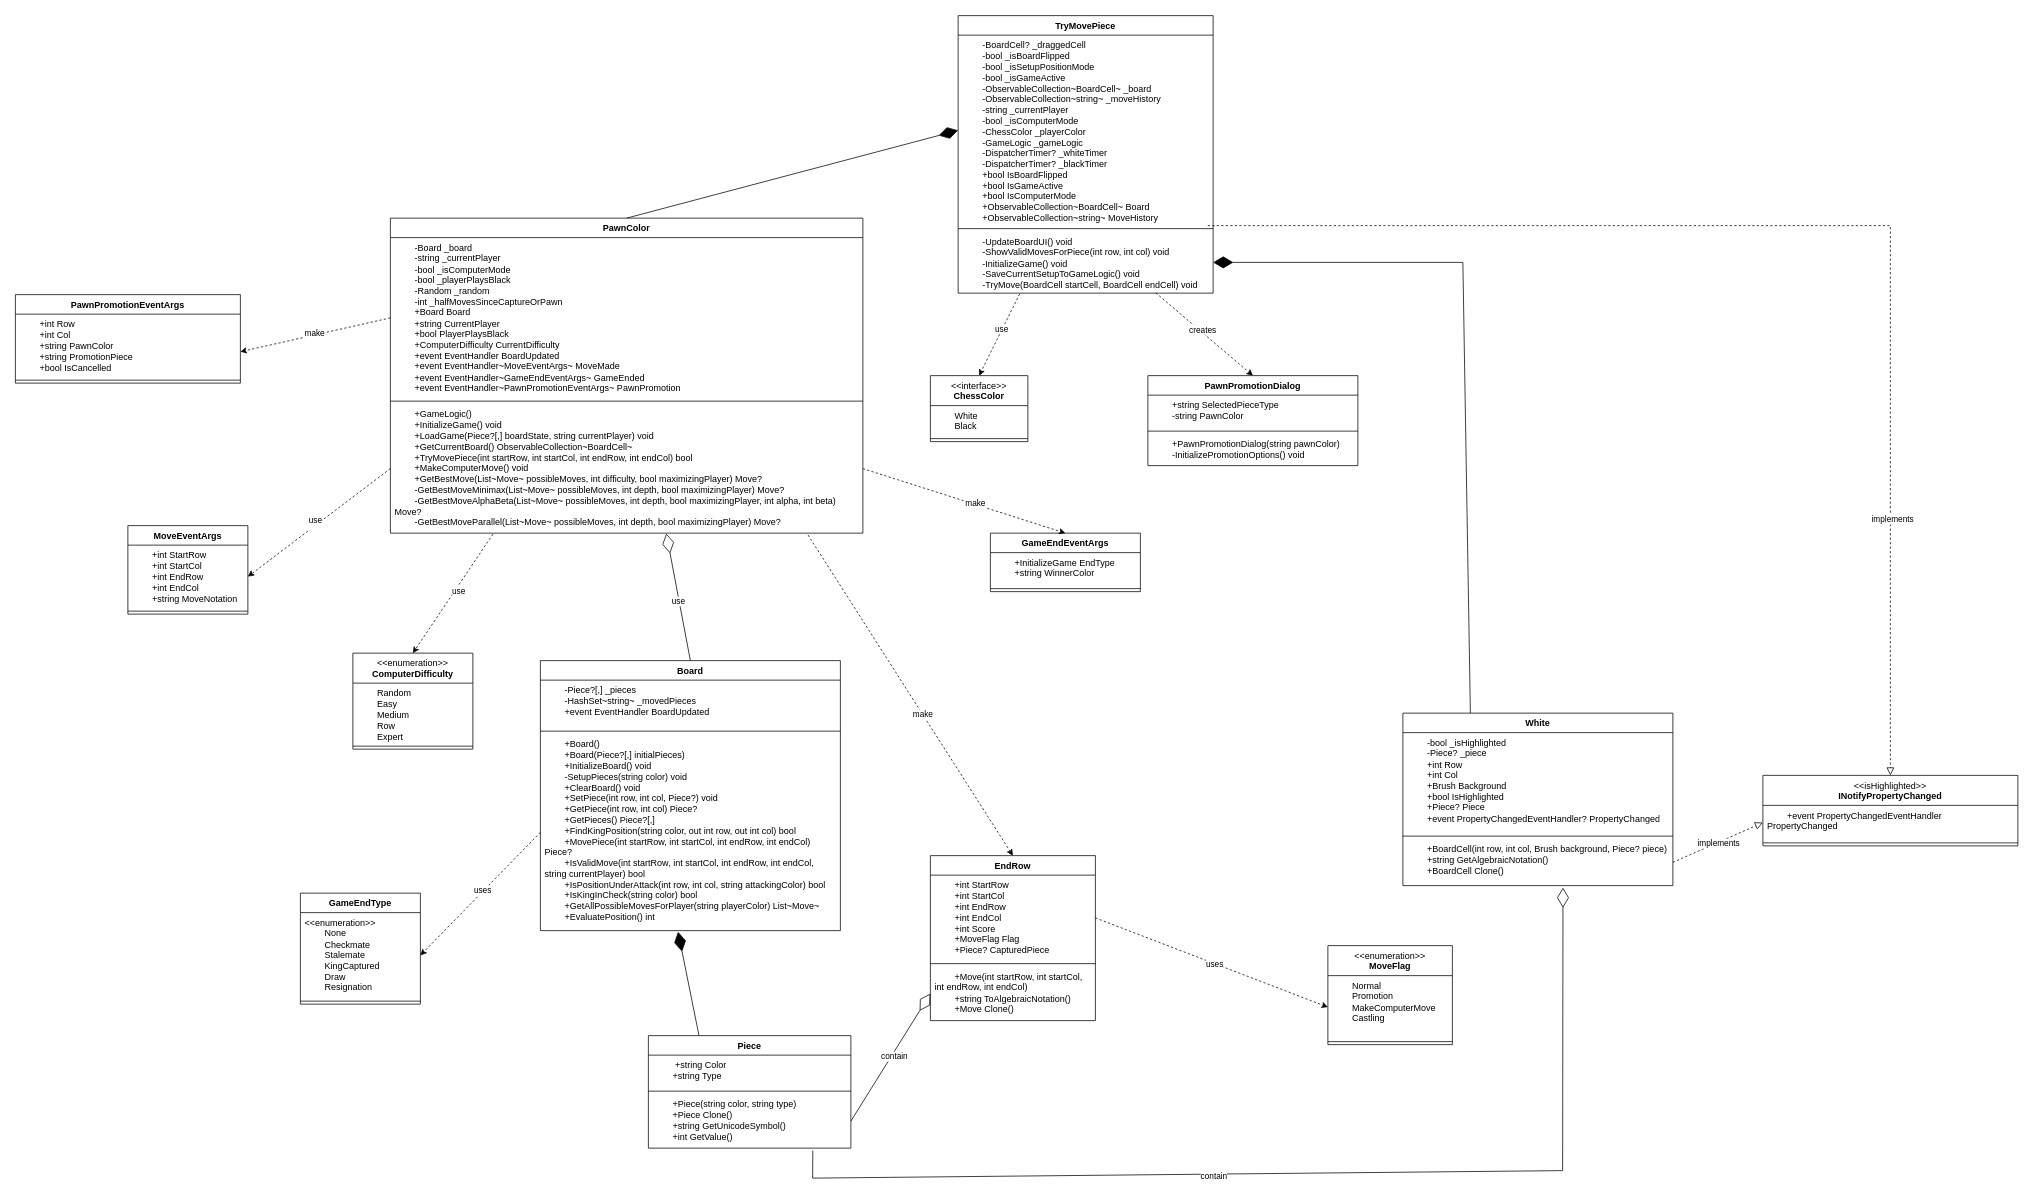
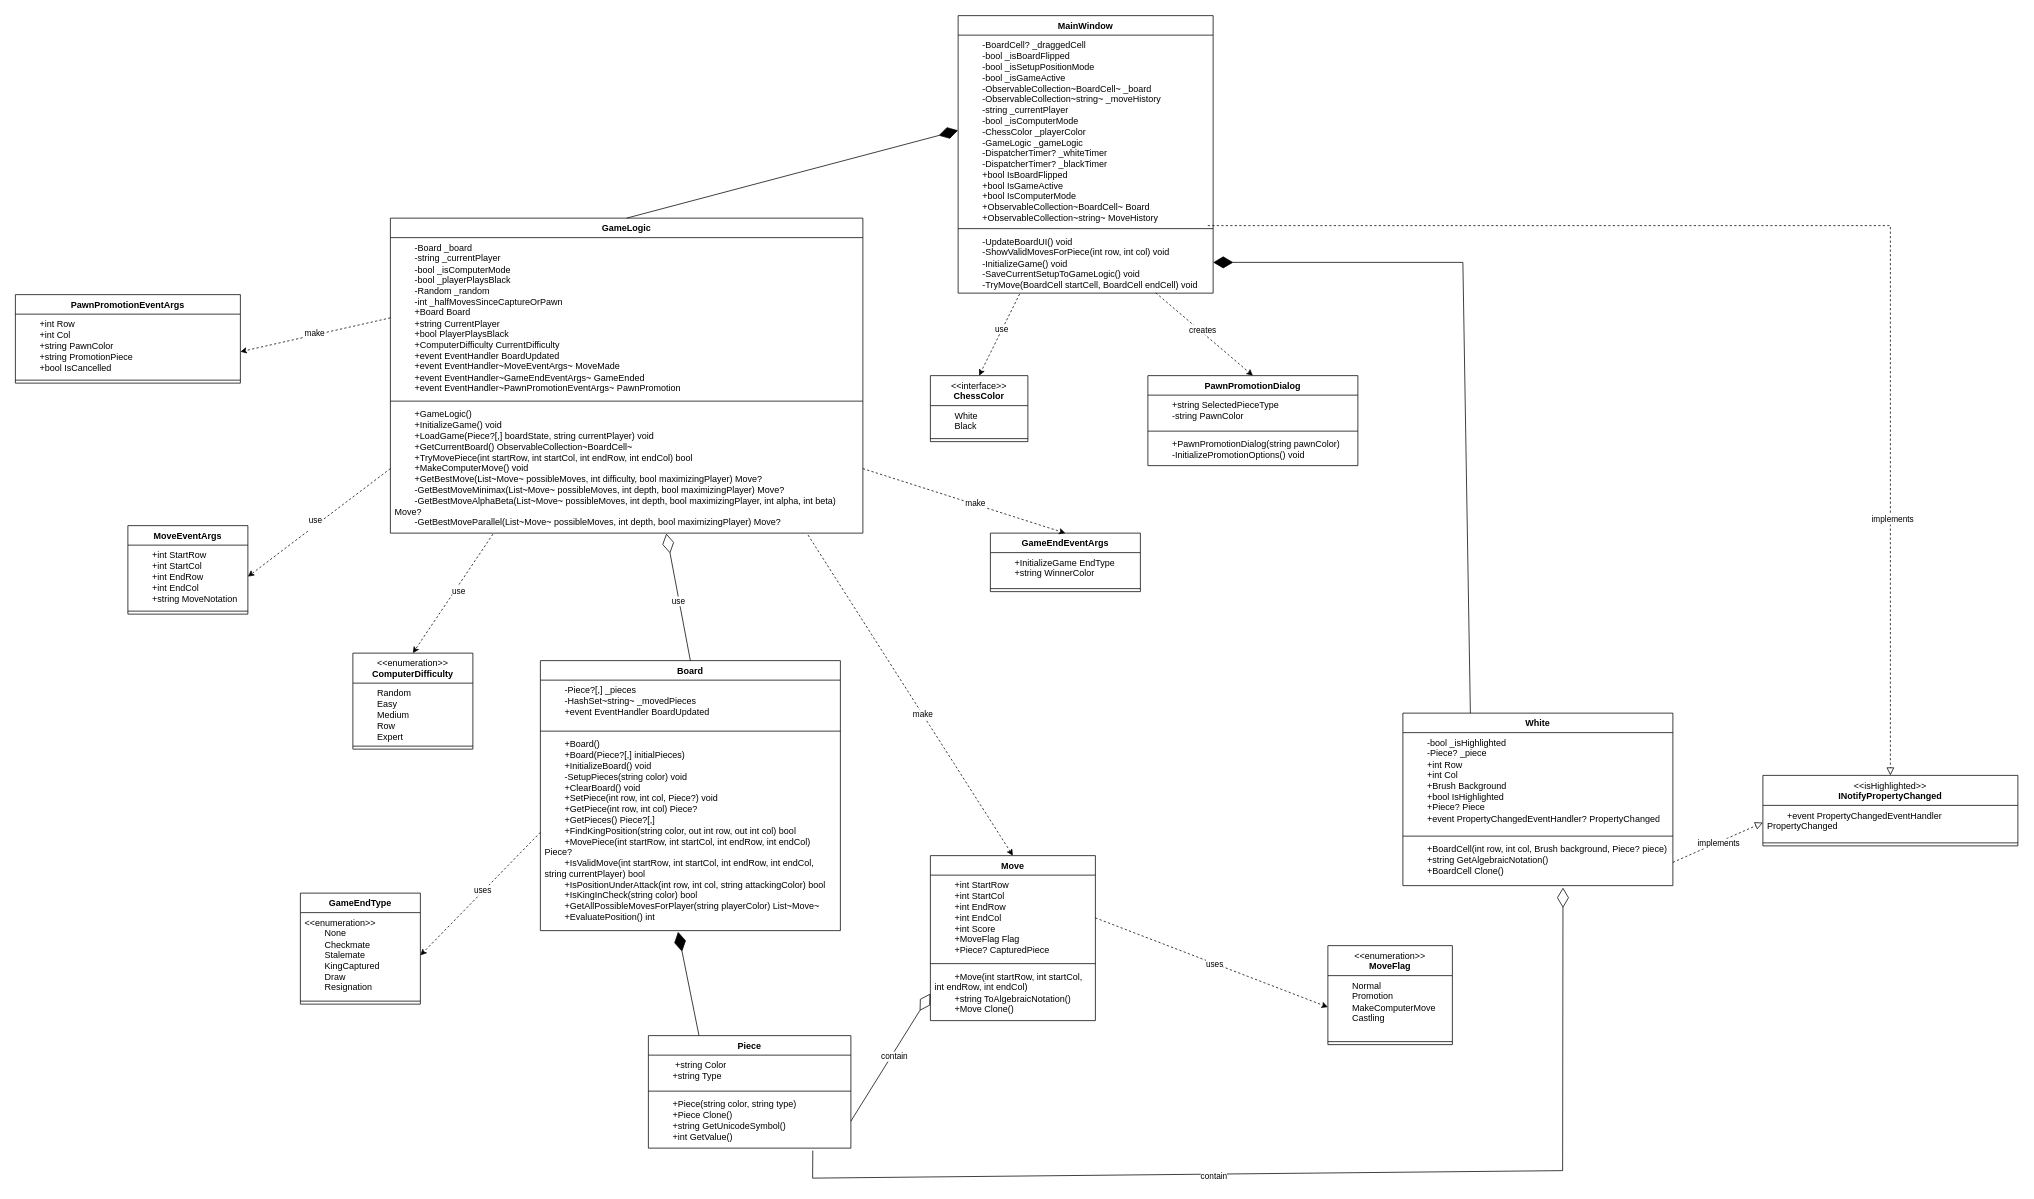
node "TryMovePiece": label "TryMovePiece" -> "MainWindow"
node "PawnColor": label "PawnColor" -> "GameLogic"
node "EndRow": label "EndRow" -> "Move"
